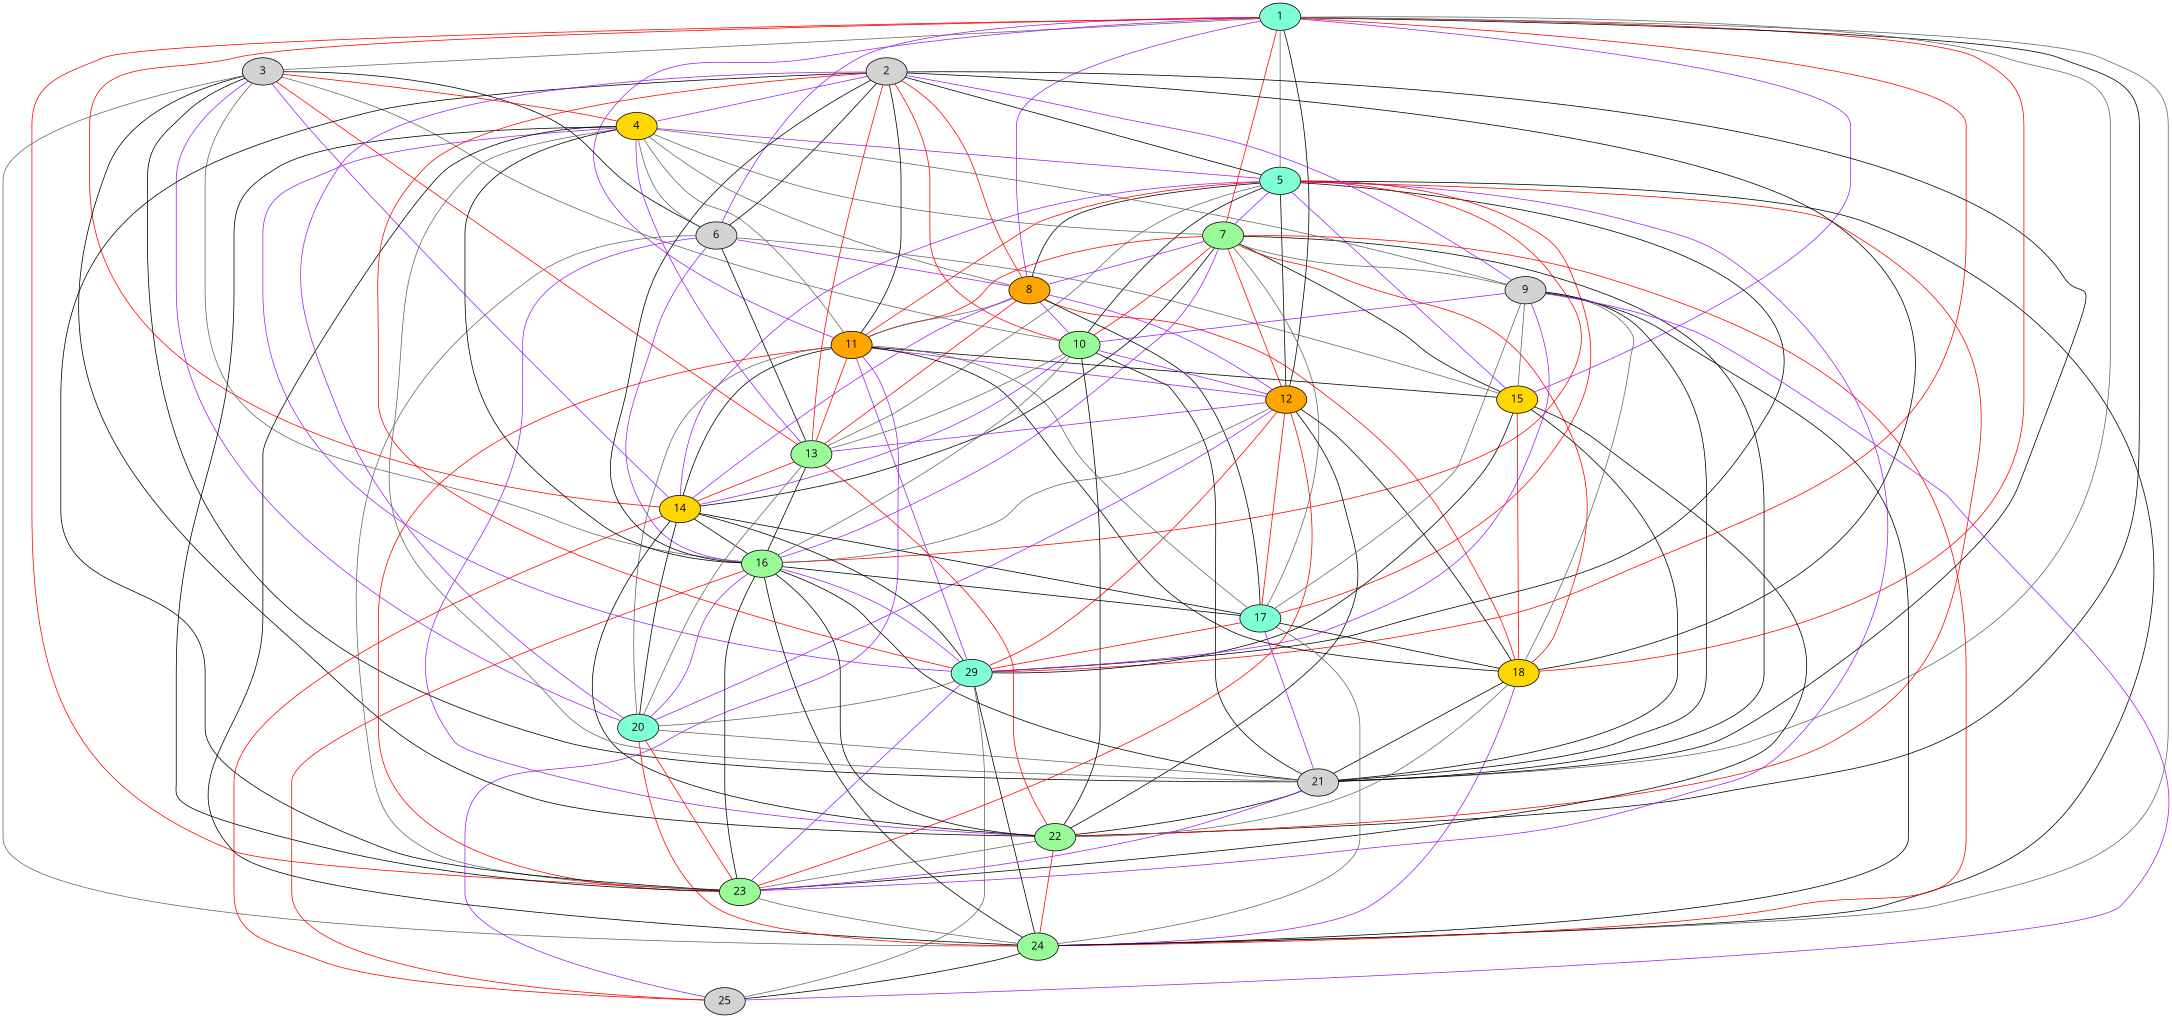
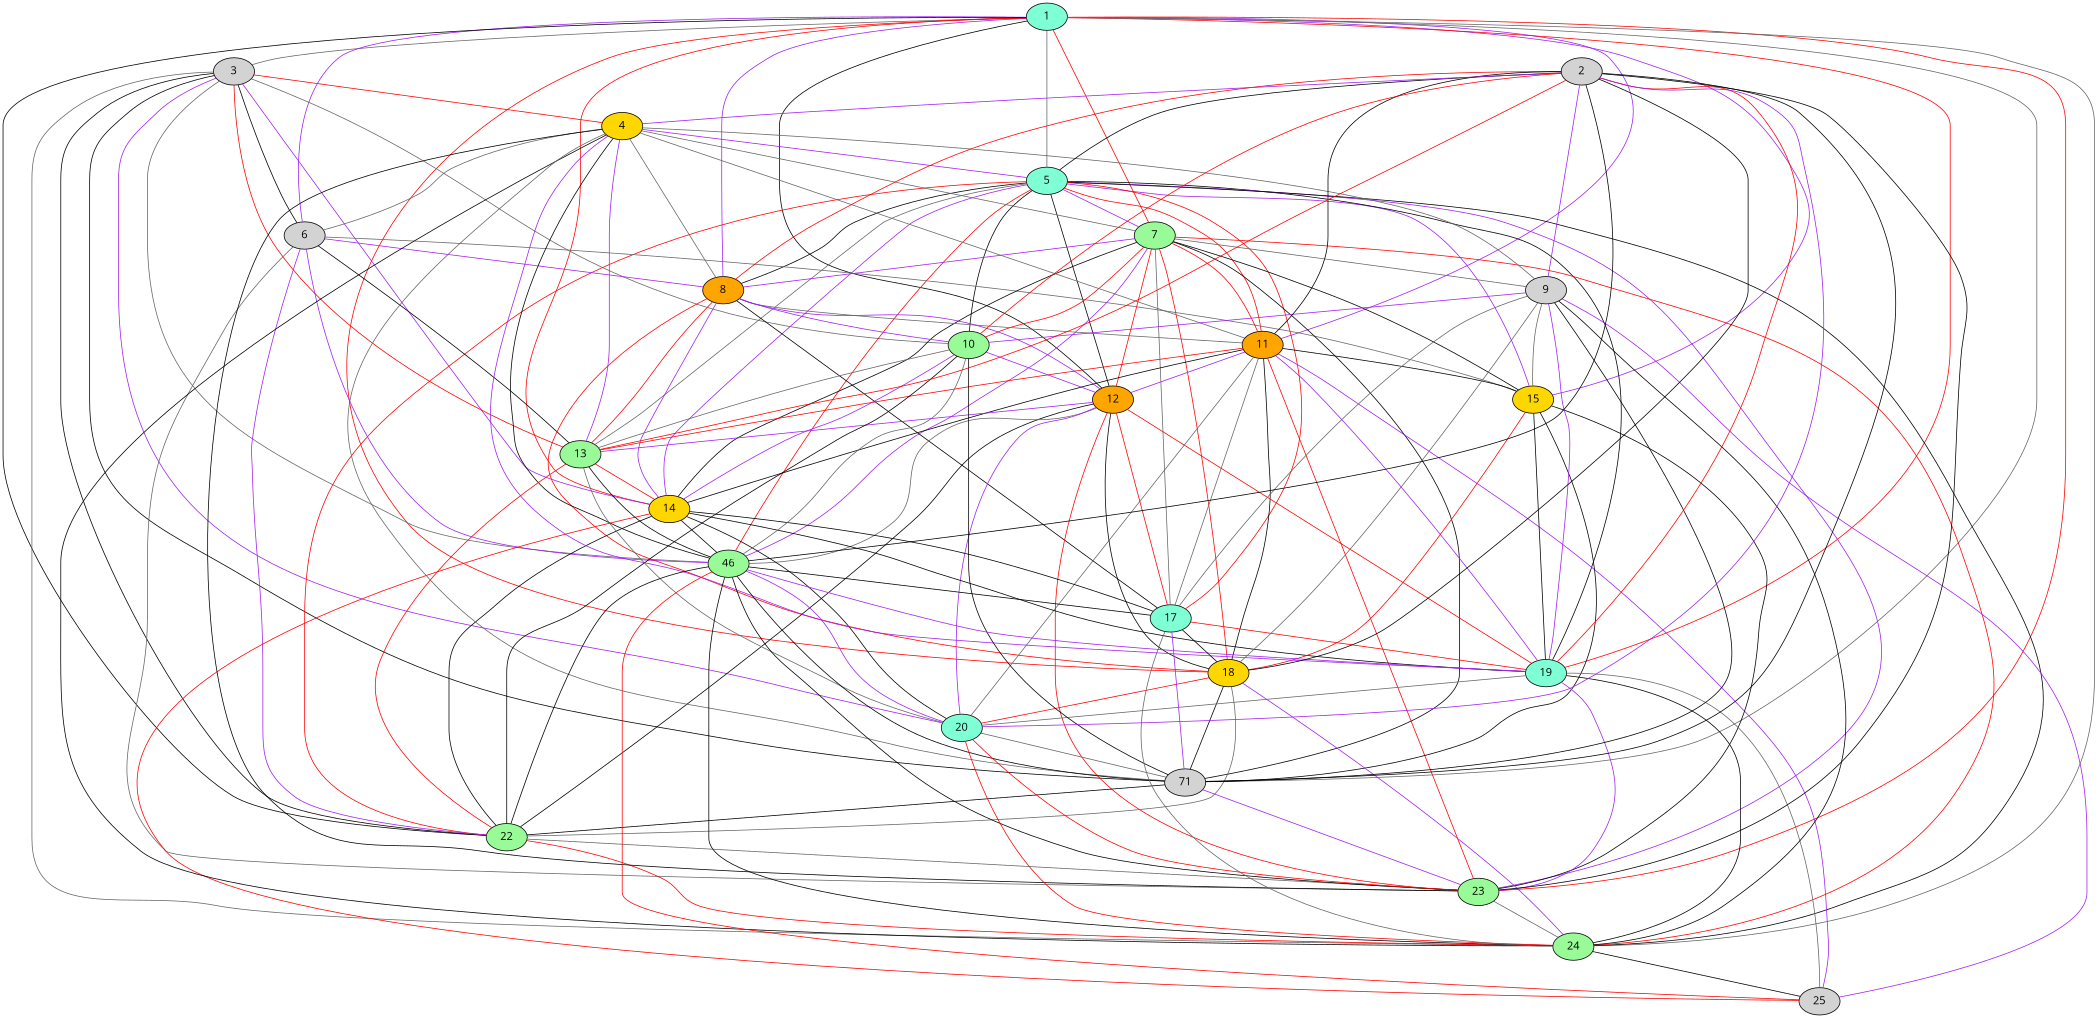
edge "2" -- "6": removed
node "16": label "16" -> "46"
node "29": label "29" -> "19"
edge "18" -- "20": added
node "21": label "21" -> "71"
